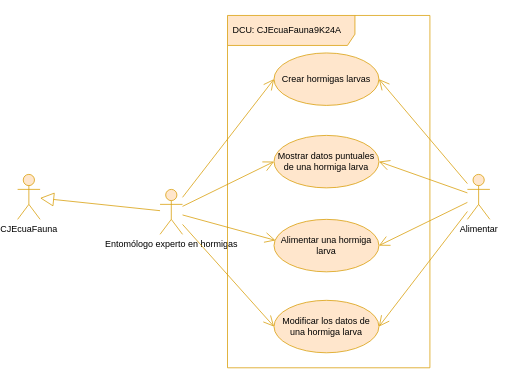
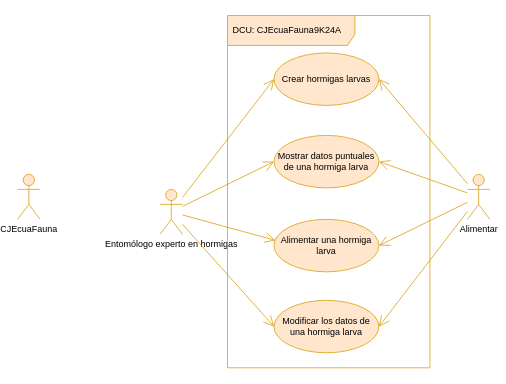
edge "Entomólogo experto en hormigas" -> "CJEcuaFauna": removed
